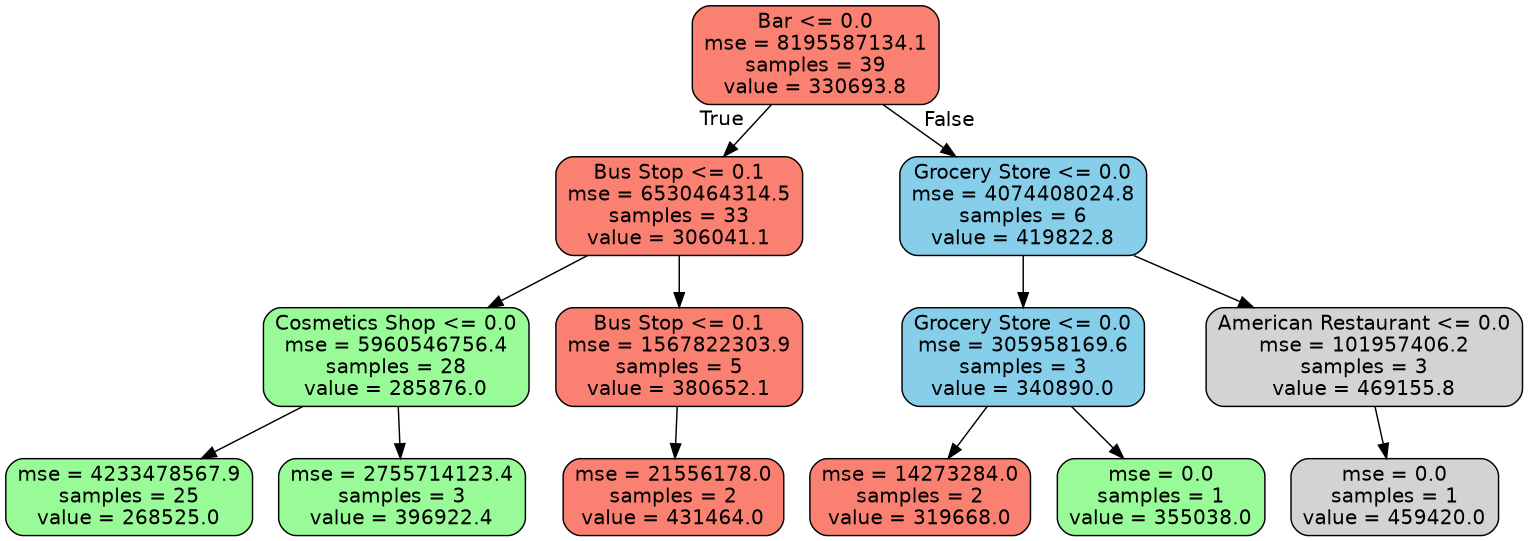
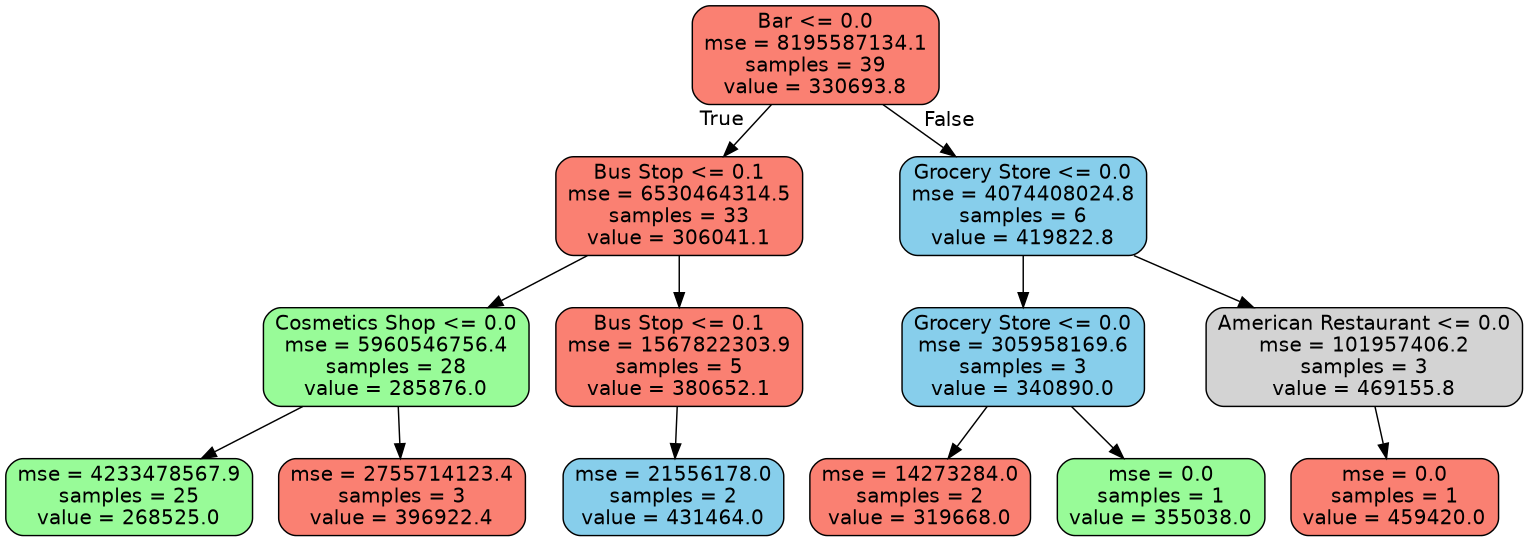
node "mse = 2755714123.4 samples = 3 value = 396922.4": fillcolor palegreen -> salmon
node "mse = 21556178.0 samples = 2 value = 431464.0": fillcolor salmon -> skyblue
node "mse = 0.0 samples = 1 value = 459420.0": fillcolor lightgrey -> salmon
